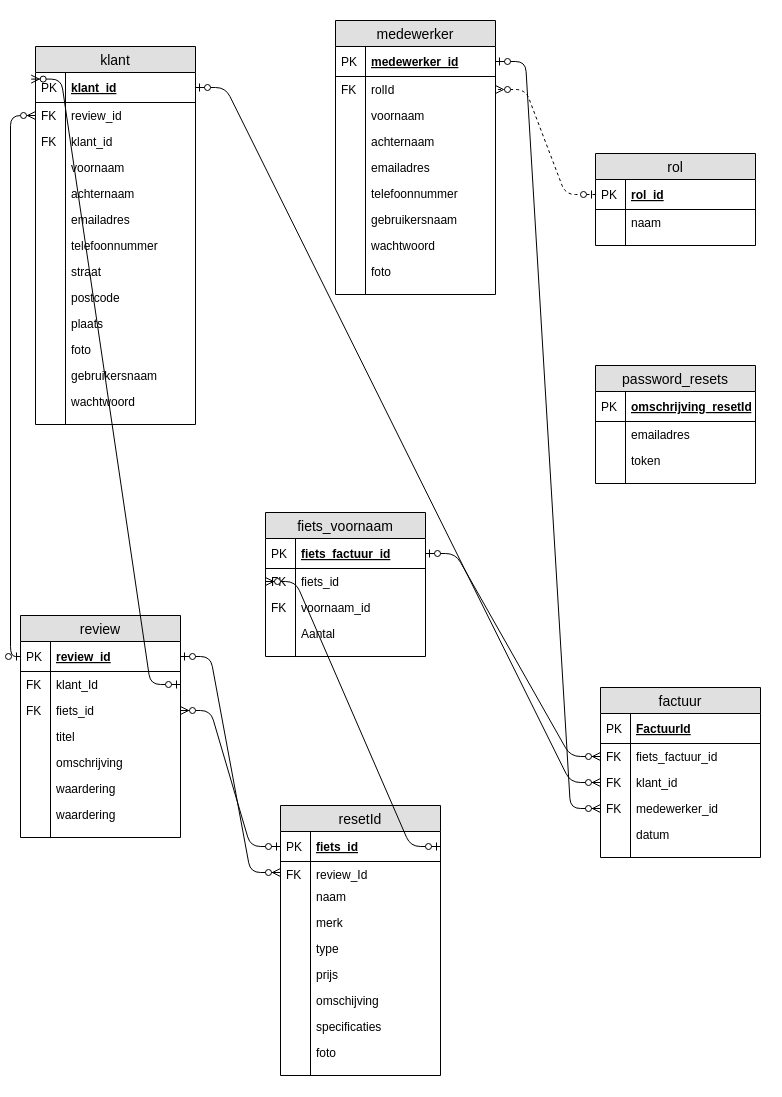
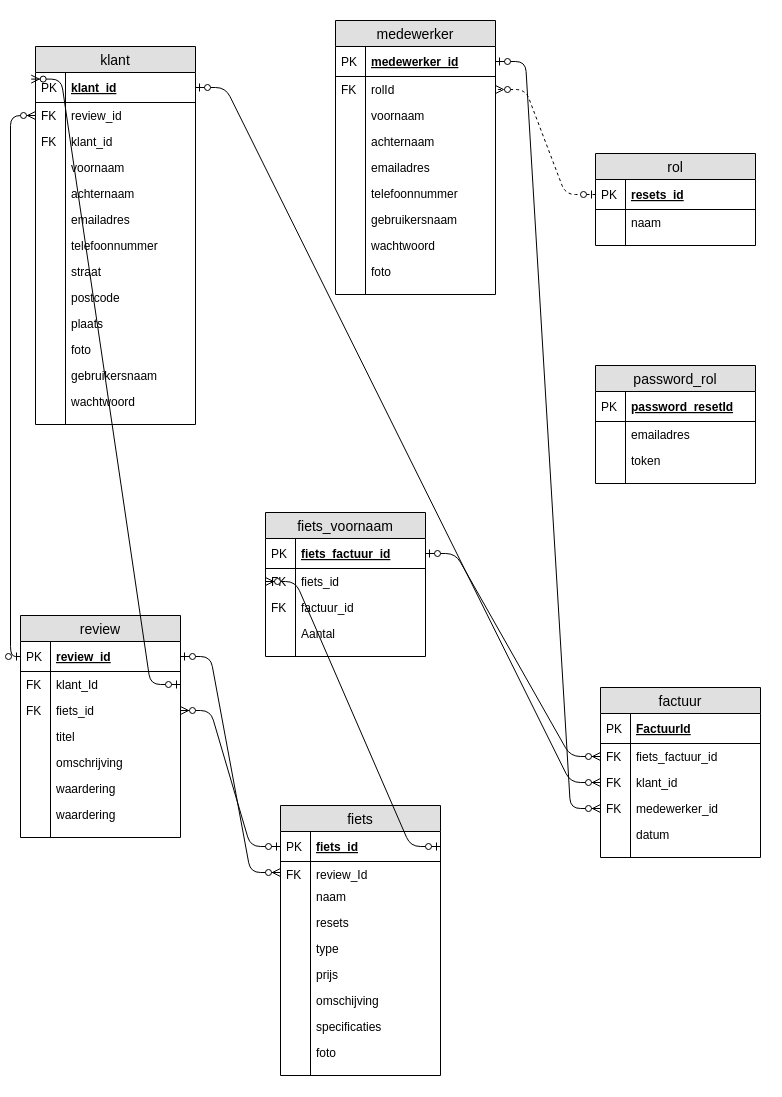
node "rol_id": label "rol_id" -> "resets_id"
node "password_resets": label "password_resets" -> "password_rol"
node "omschrijving_resetId": label "omschrijving_resetId" -> "password_resetId"
node "voornaam_id": label "voornaam_id" -> "factuur_id"
node "resetId": label "resetId" -> "fiets"
node "merk": label "merk" -> "resets"
